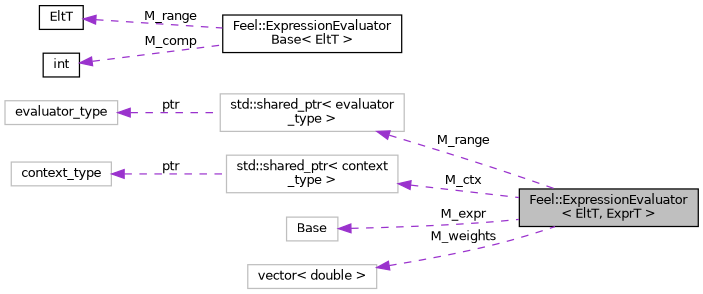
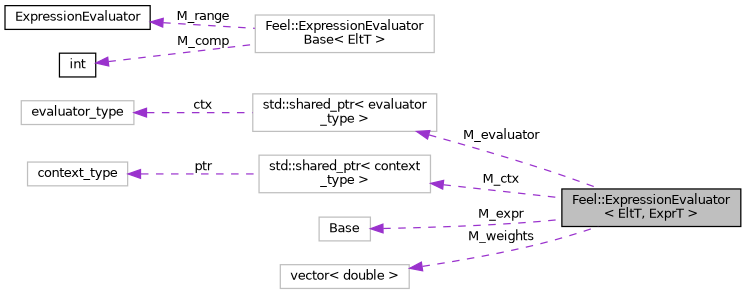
node "EltT": label "EltT" -> "ExpressionEvaluator"
node "Feel::ExpressionEvaluator Base< EltT >": color black -> grey75
edge "std::shared_ptr< evaluator _type >" -> "evaluator_type": label " ptr" -> " ctx"
edge "Feel::ExpressionEvaluator < EltT, ExprT >" -> "std::shared_ptr< evaluator _type >": label " M_range" -> " M_evaluator"
